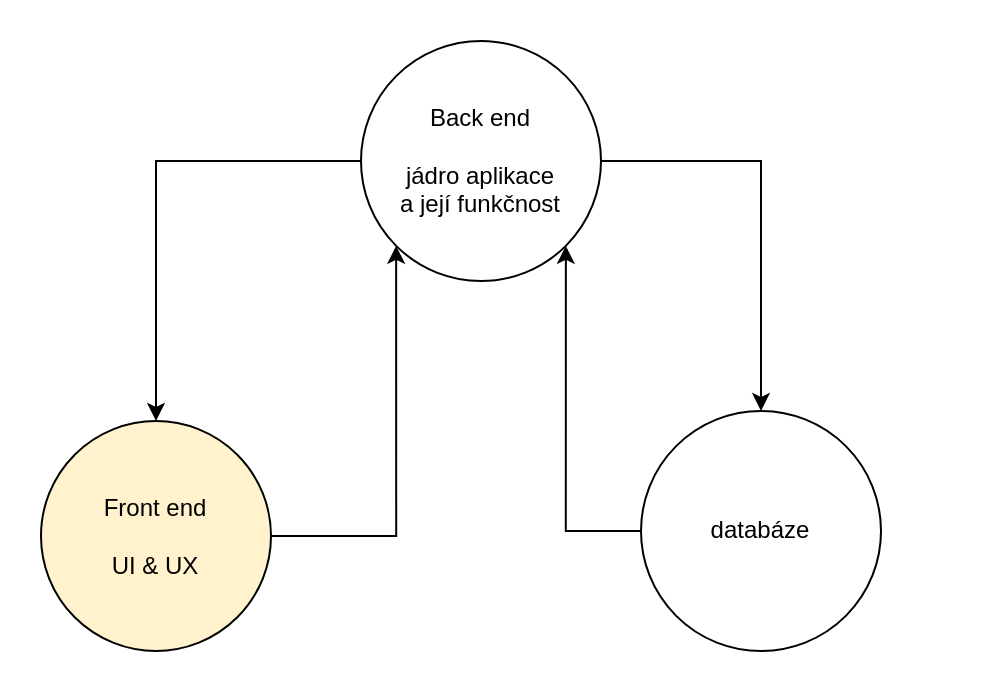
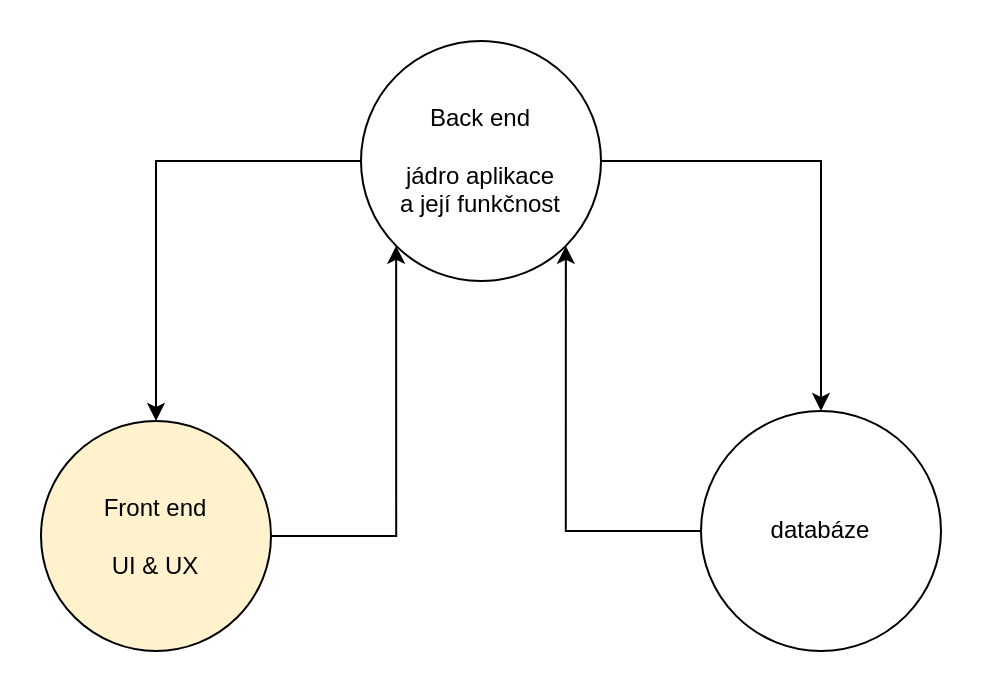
node "databáze": moved (761, 531) -> (821, 531)
